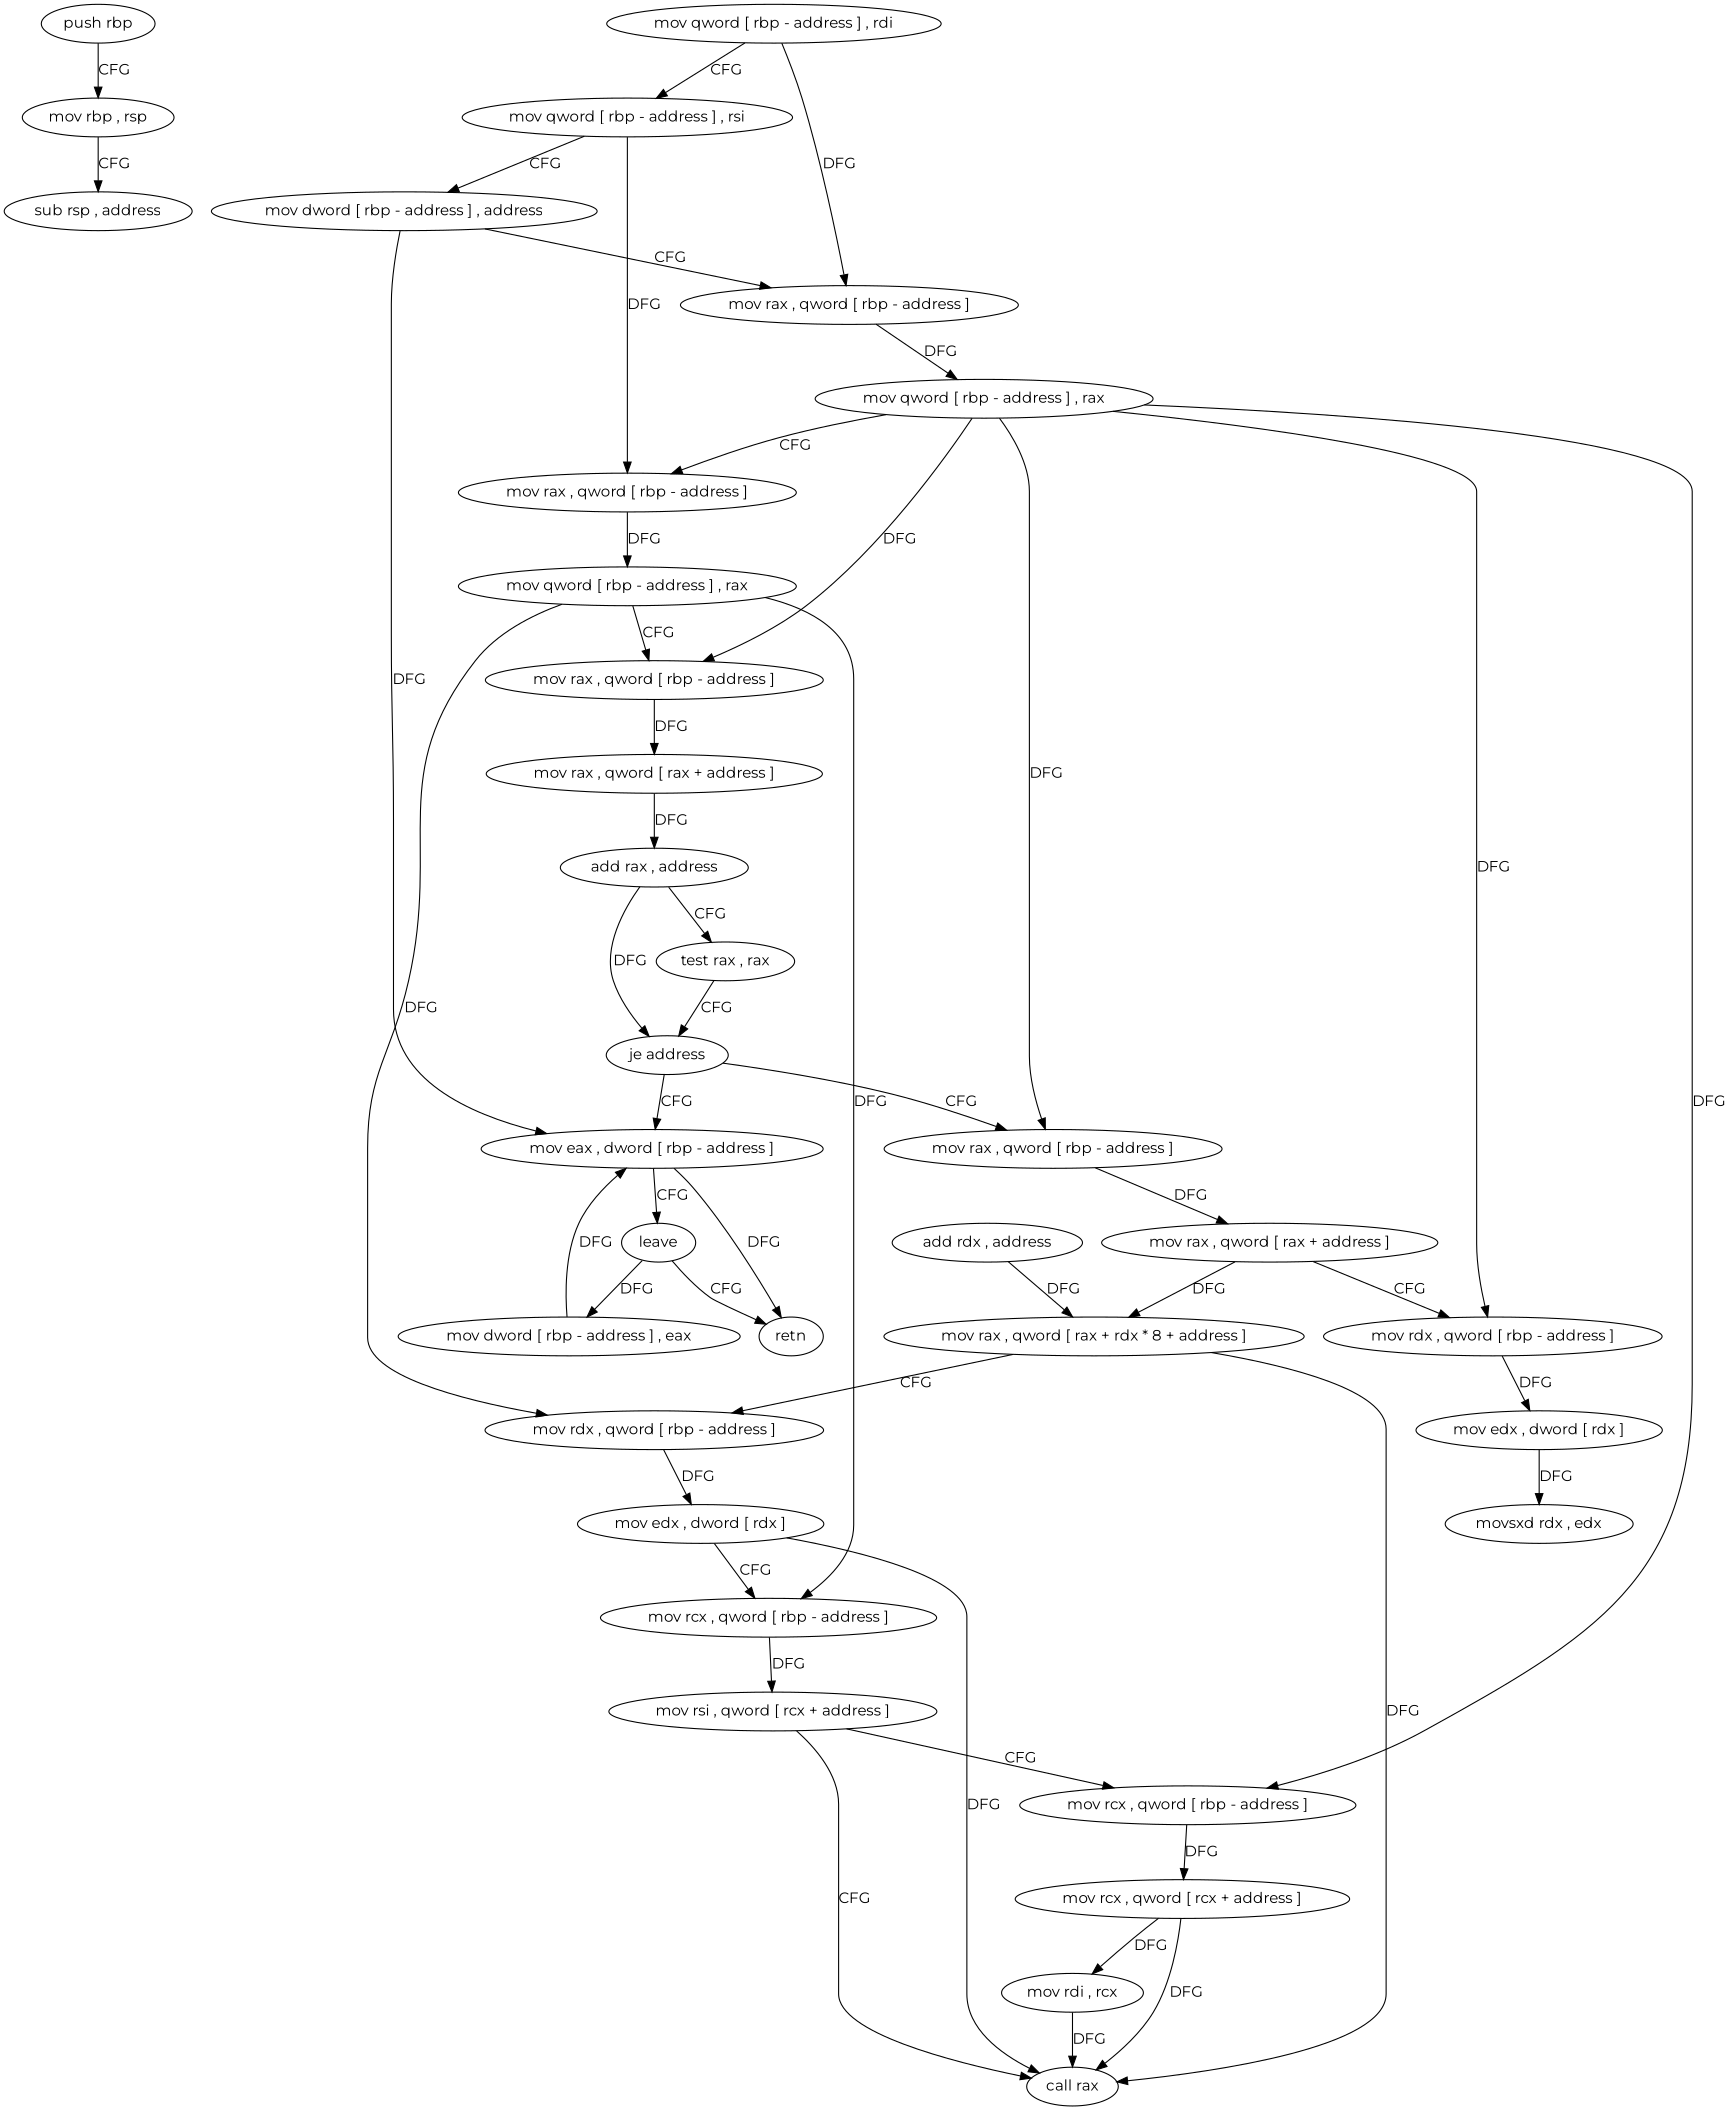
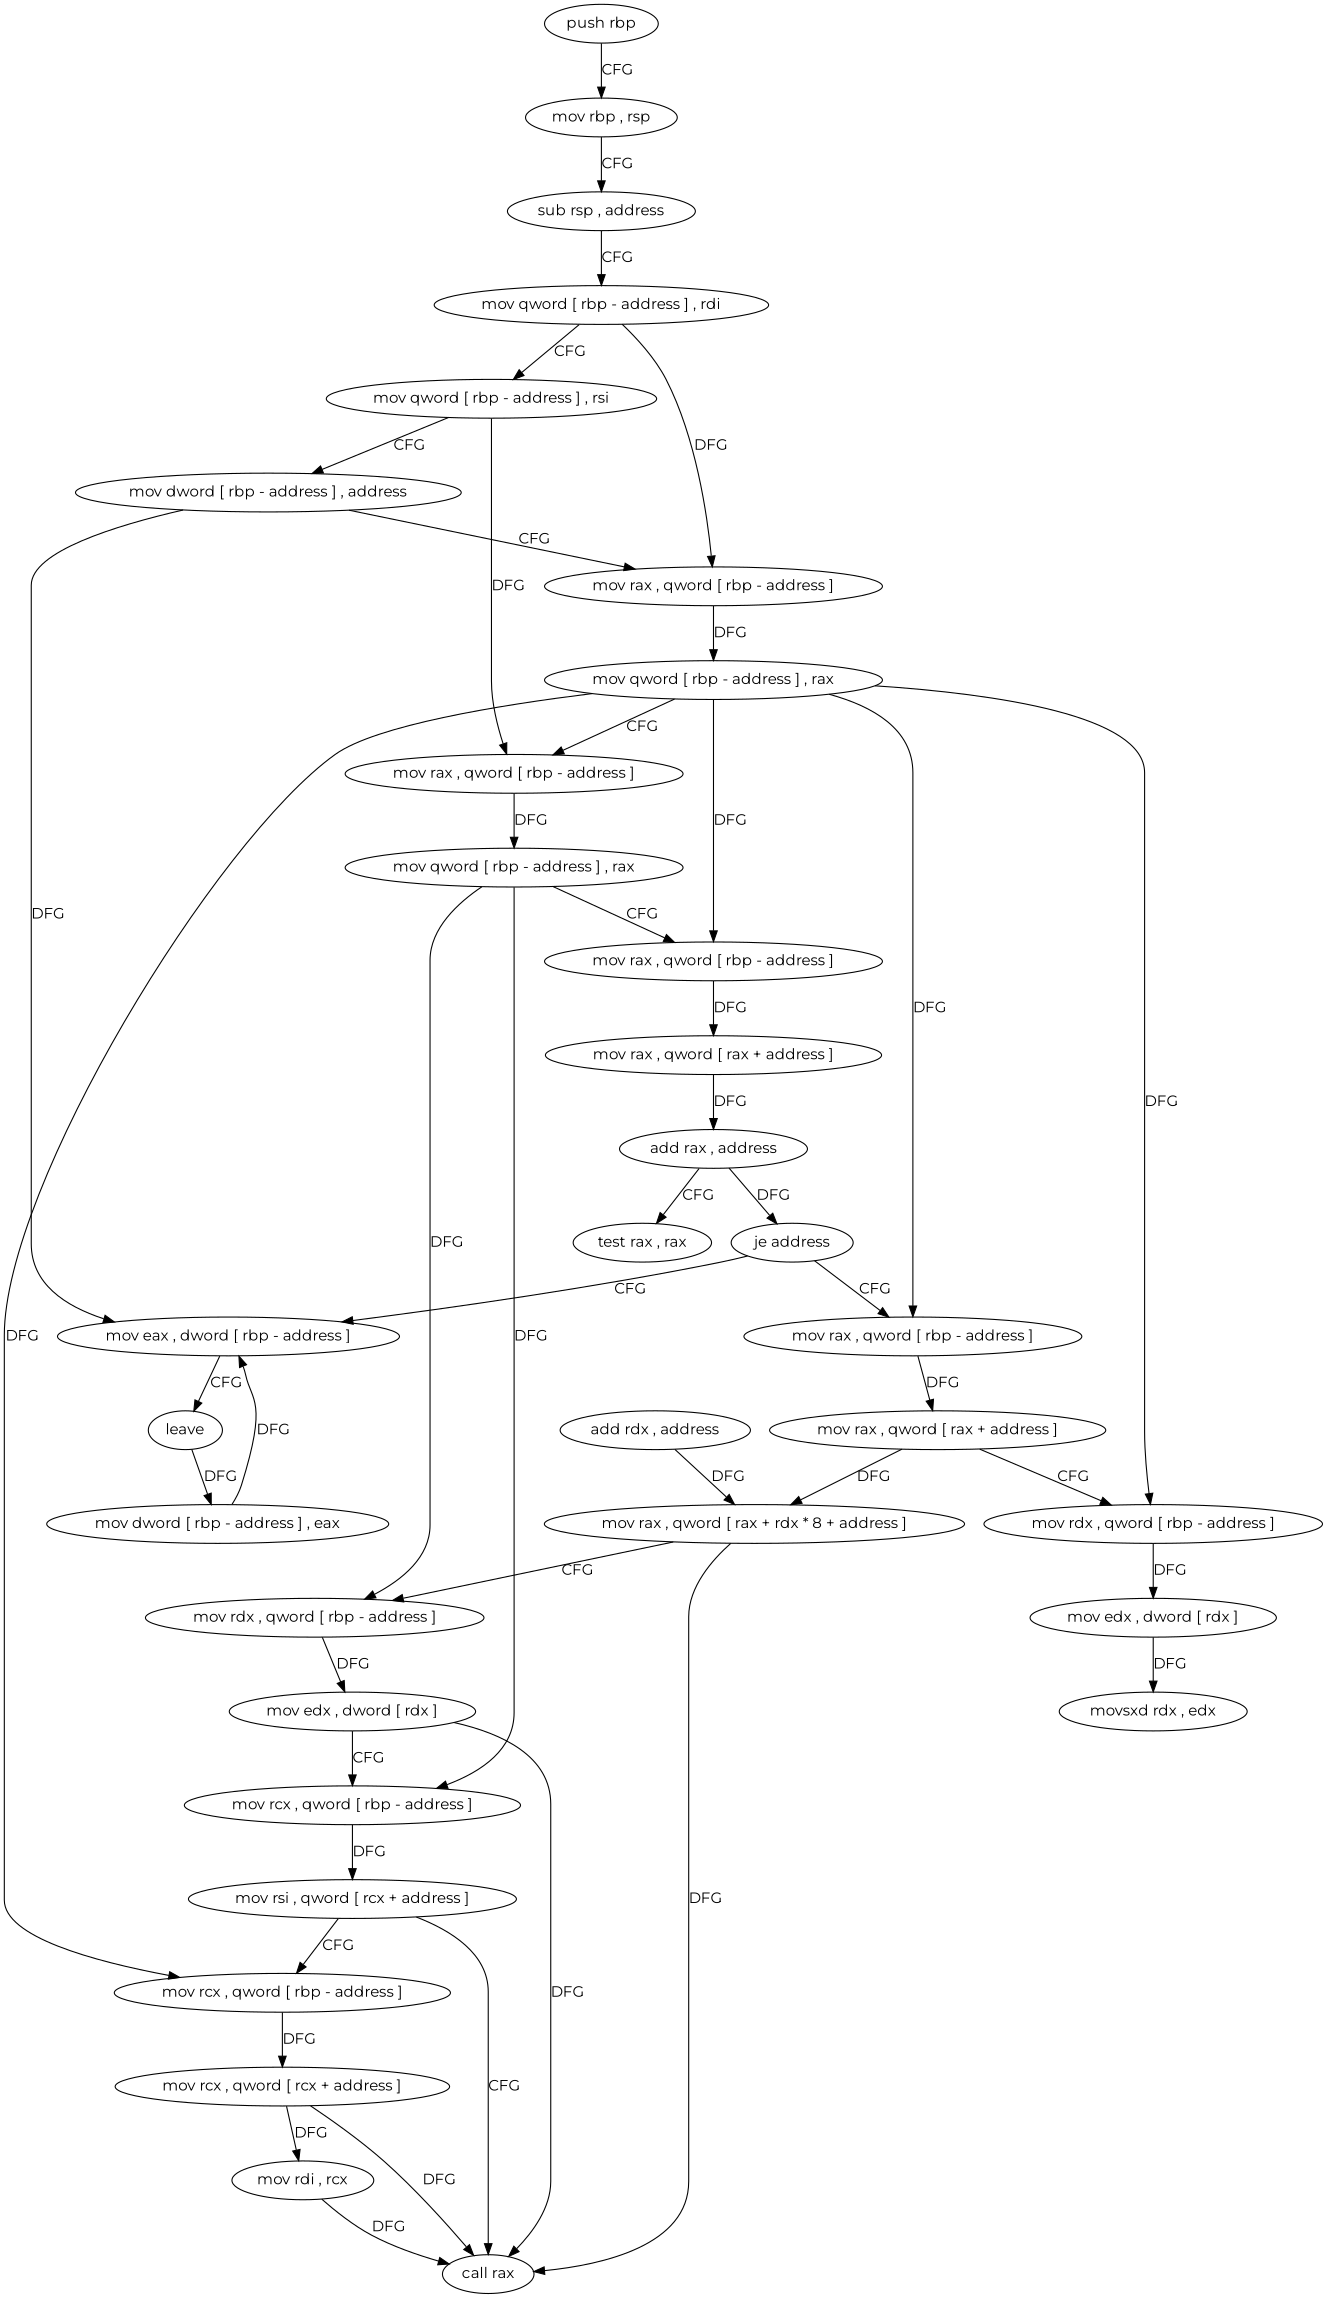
edge "sub rsp , address" -> "mov qword [ rbp - address ] , rdi": added, label "CFG"
edge "test rax , rax" -> "je address": removed, label "CFG"
node "retn": removed
